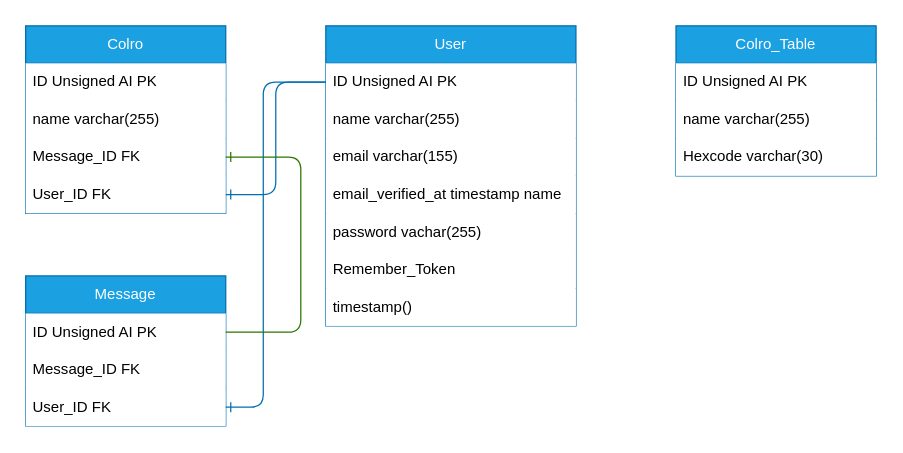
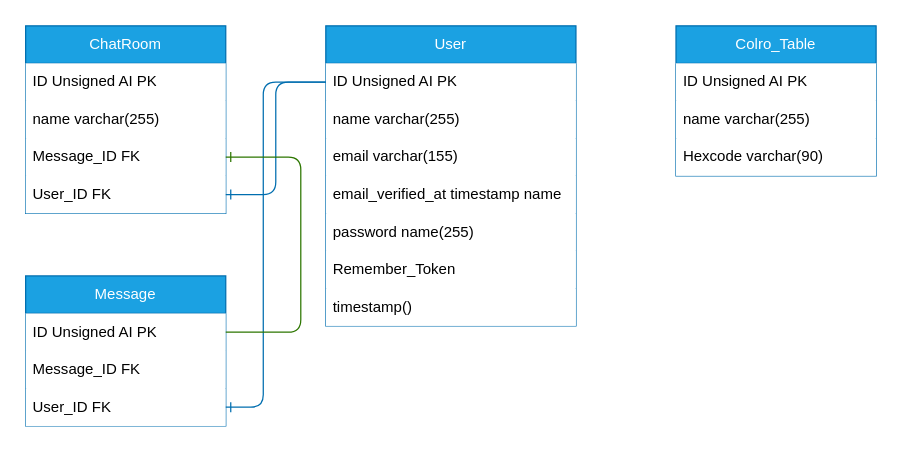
node "Colro": label "Colro" -> "ChatRoom"
node "Hexcode varchar(30)": label "Hexcode varchar(30)" -> "Hexcode varchar(90)"
node "password vachar(255)": label "password vachar(255)" -> "password name(255)"
